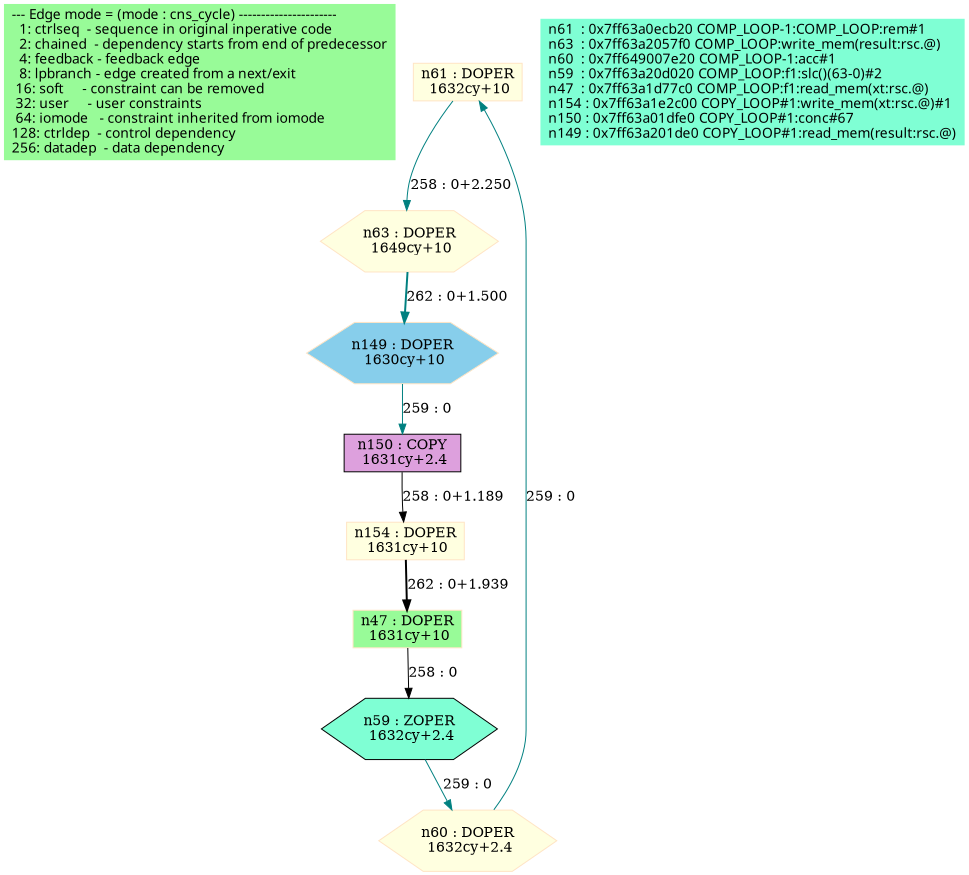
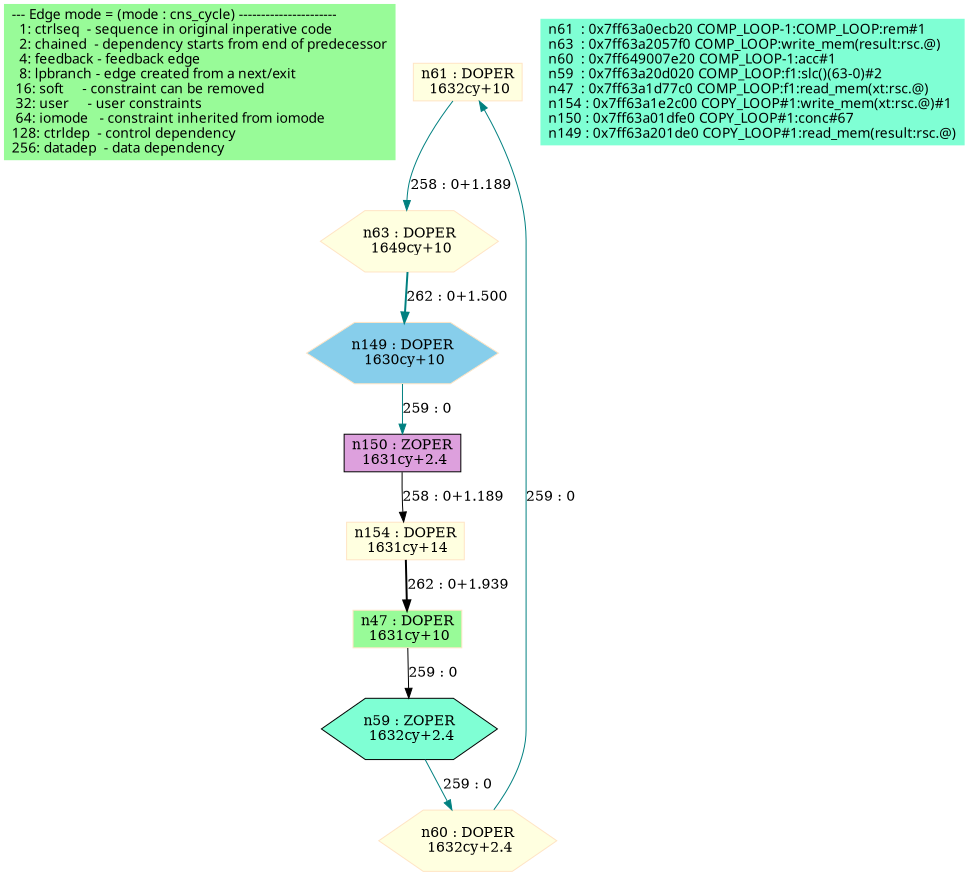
edge "n61 : DOPER 1632cy+10" -> "n63 : DOPER 1649cy+10": label "258 : 0+2.250" -> "258 : 0+1.189"
node "n150 : COPY 1631cy+2.4": label "n150 : COPY 1631cy+2.4" -> "n150 : ZOPER 1631cy+2.4"
node "n154 : DOPER 1631cy+10": label "n154 : DOPER 1631cy+10" -> "n154 : DOPER 1631cy+14"
edge "n47 : DOPER 1631cy+10" -> "n59 : ZOPER 1632cy+2.4": label "258 : 0" -> "259 : 0"
